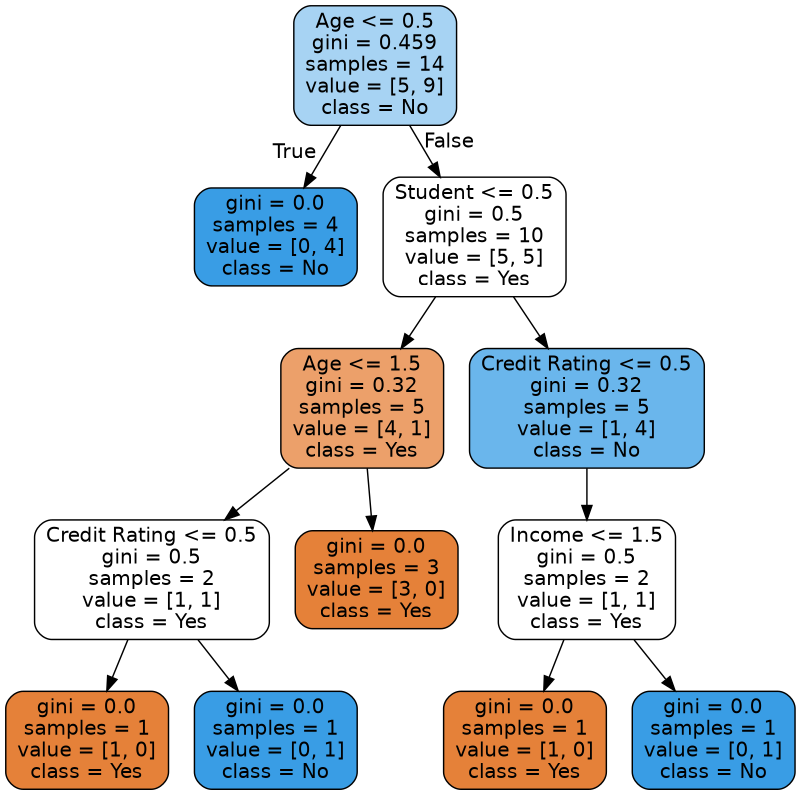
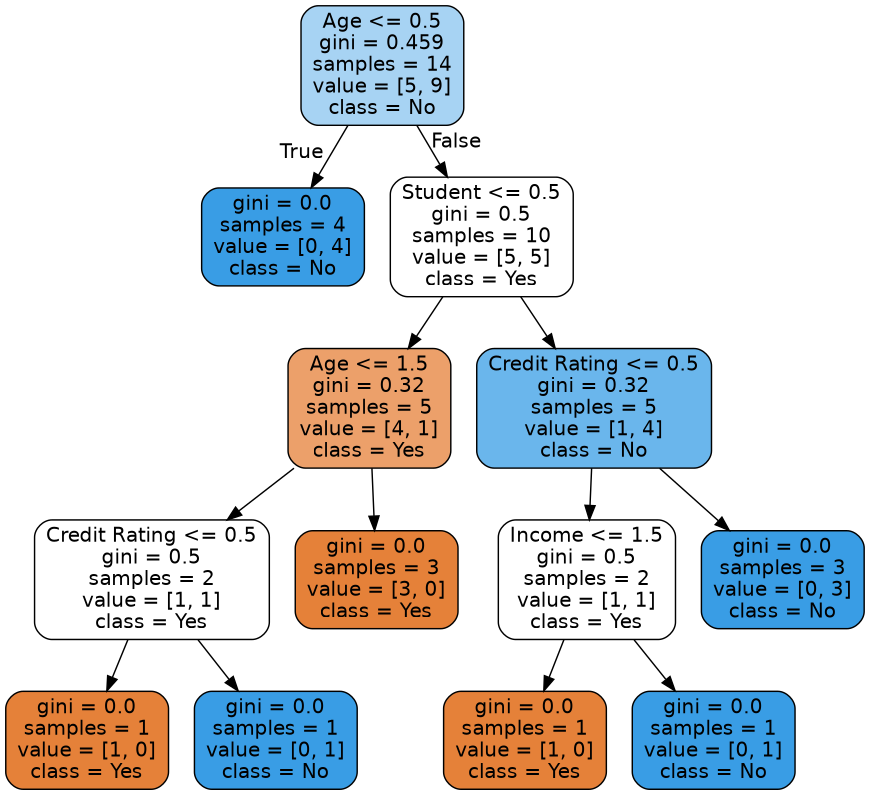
node "gini = 0.0 samples = 3 value = [0, 3] class = No": added
